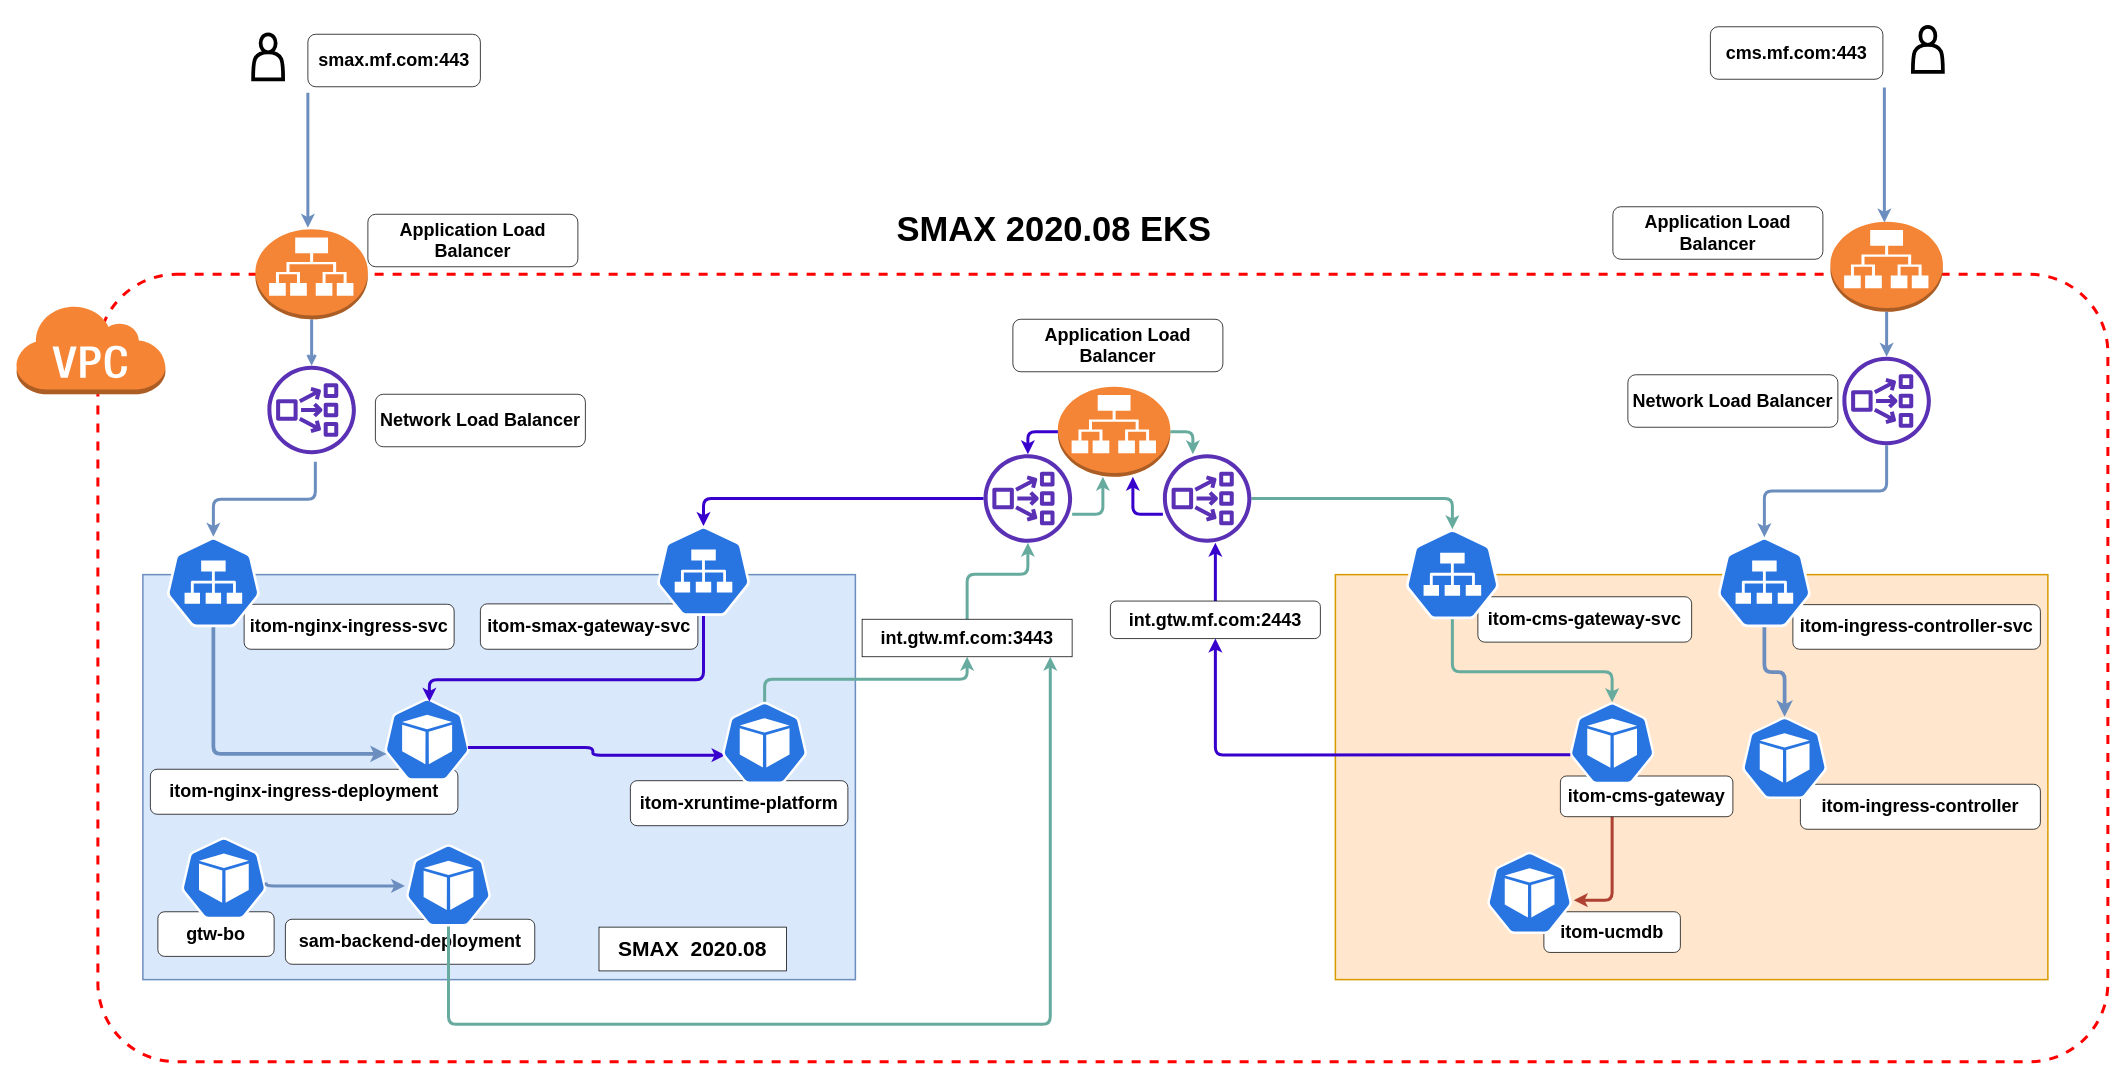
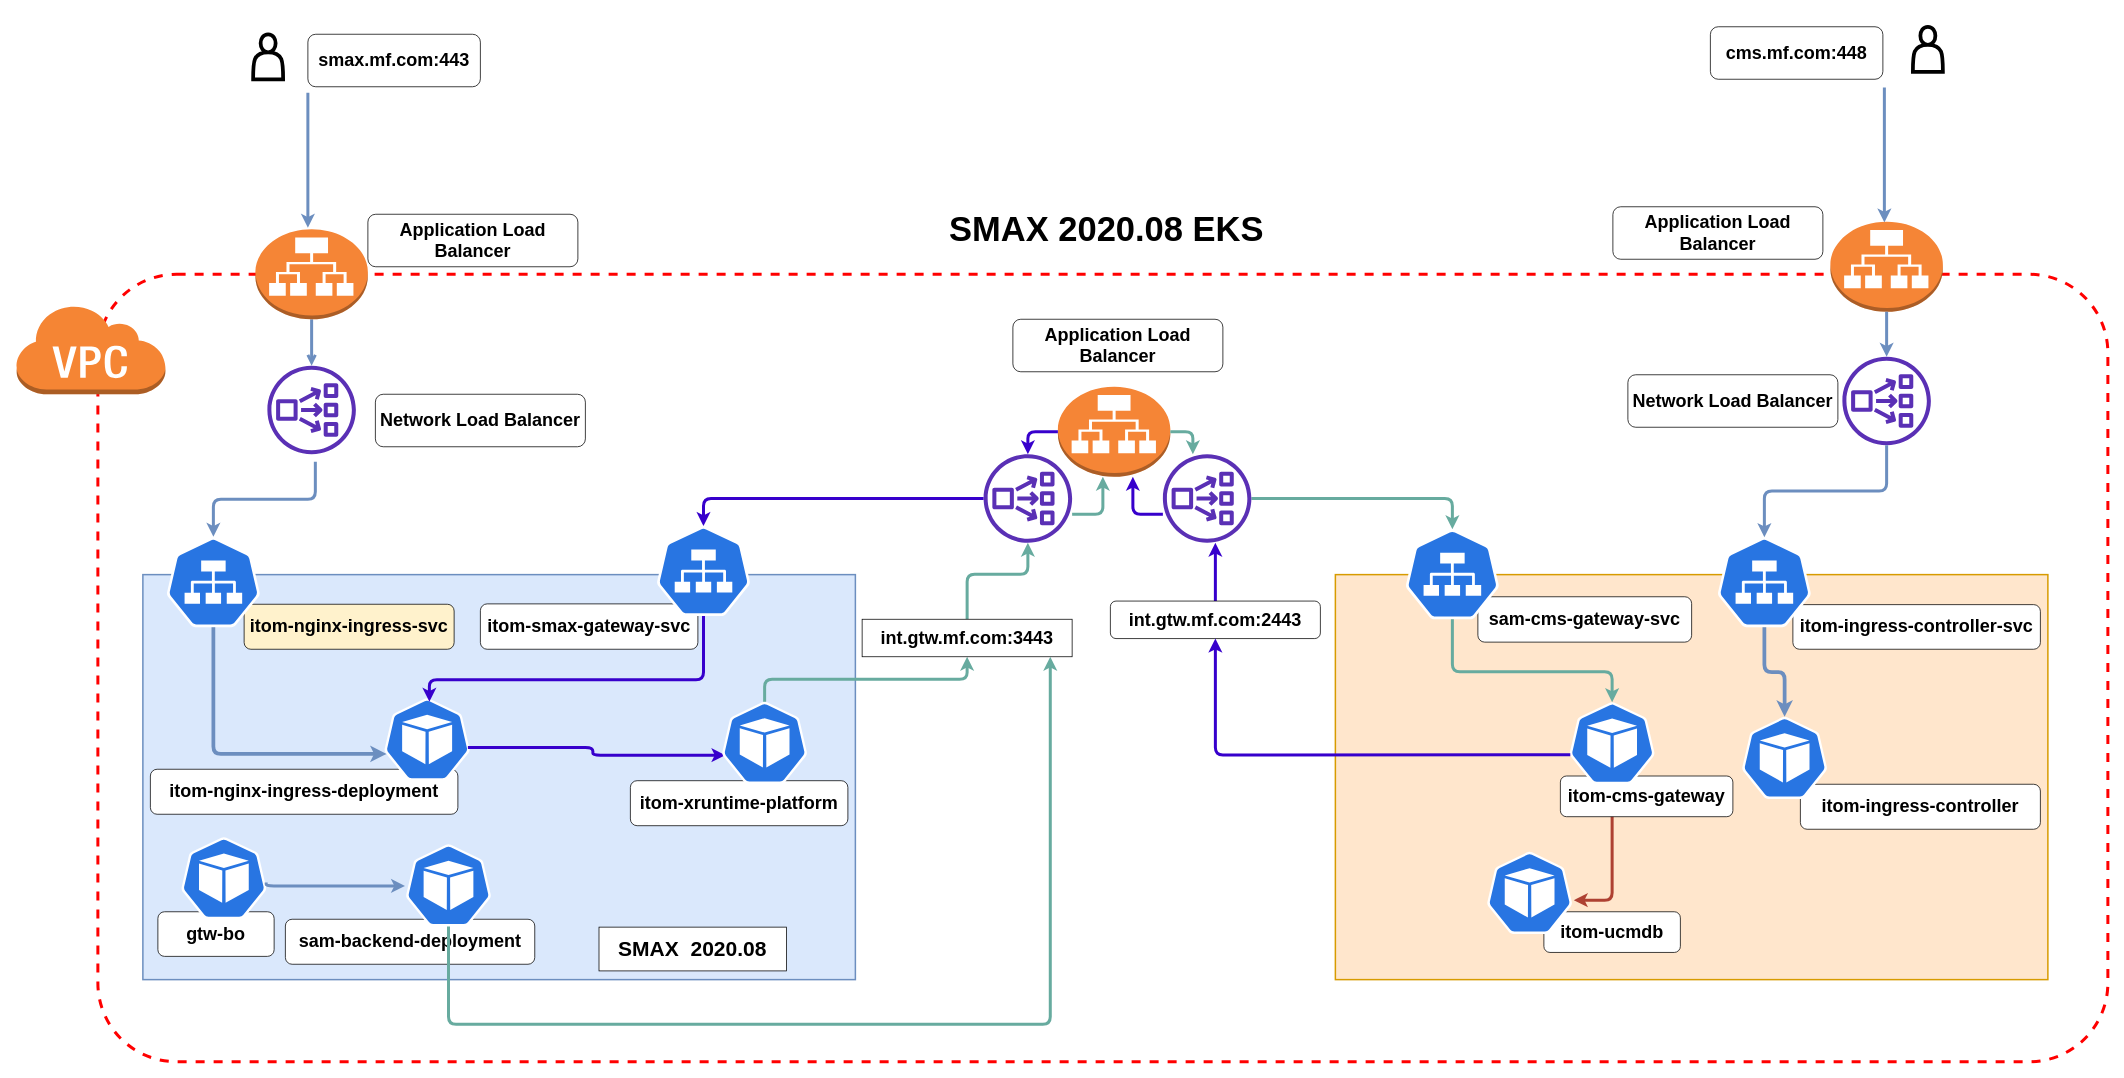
node "cms.mf.com:443": label "cms.mf.com:443" -> "cms.mf.com:448"
node "SMAX 2020.08 EKS": moved (1054, 229) -> (1107, 229)
node "itom-cms-gateway-svc": label "itom-cms-gateway-svc" -> "sam-cms-gateway-svc"
node "itom-nginx-ingress-svc": fillcolor #ffffff -> #fff2cc
